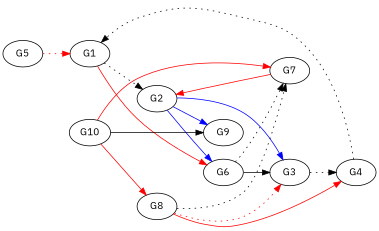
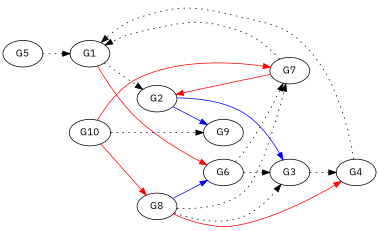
edge "G7" -> "G1": added
edge "G5" -> "G1": color red -> black
edge "G10" -> "G9": style solid -> dotted
edge "G2" -> "G6": now "G8" -> "G6"
edge "G6" -> "G3": style solid -> dotted
edge "G8" -> "G3": color red -> black
